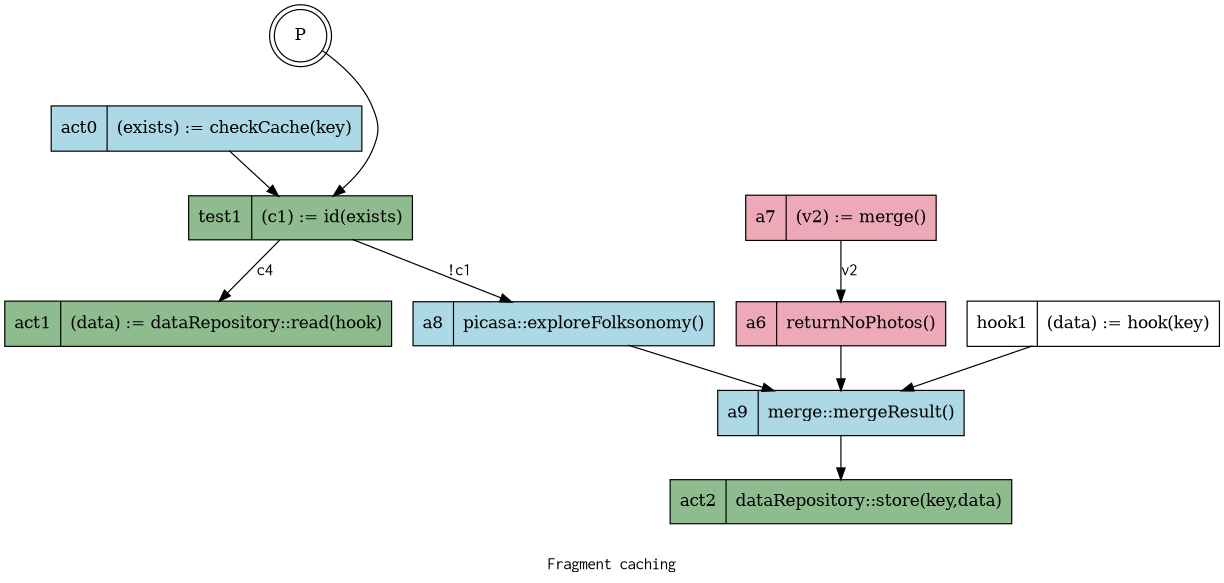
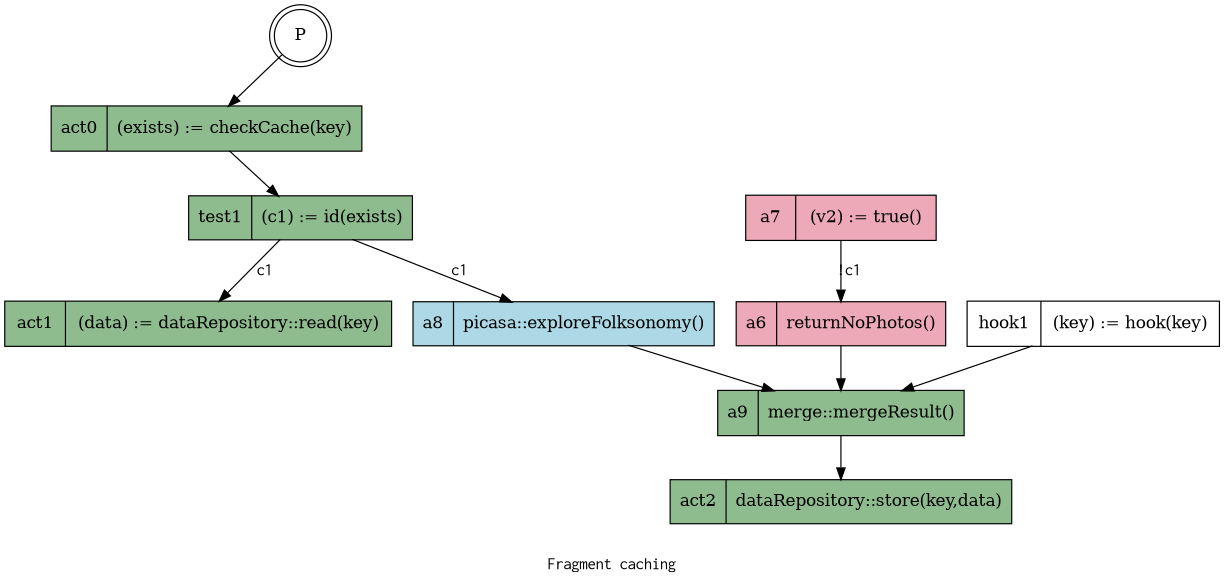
edge "P" -> "test1": now "P" -> "act0"
node "act0": fillcolor lightblue -> darkseagreen
node "a7": text "(v2) := merge()" -> "(v2) := true()"
edge "test1" -> "act1": label "c4" -> "c1"
edge "test1" -> "a8": label "!c1" -> "c1"
edge "a7" -> "a6": label "v2" -> "!c1"
node "act1": text "(data) := dataRepository::read(hook)" -> "(data) := dataRepository::read(key)"
node "hook1": text "(data) := hook(key)" -> "(key) := hook(key)"
node "a9": fillcolor lightblue -> darkseagreen
